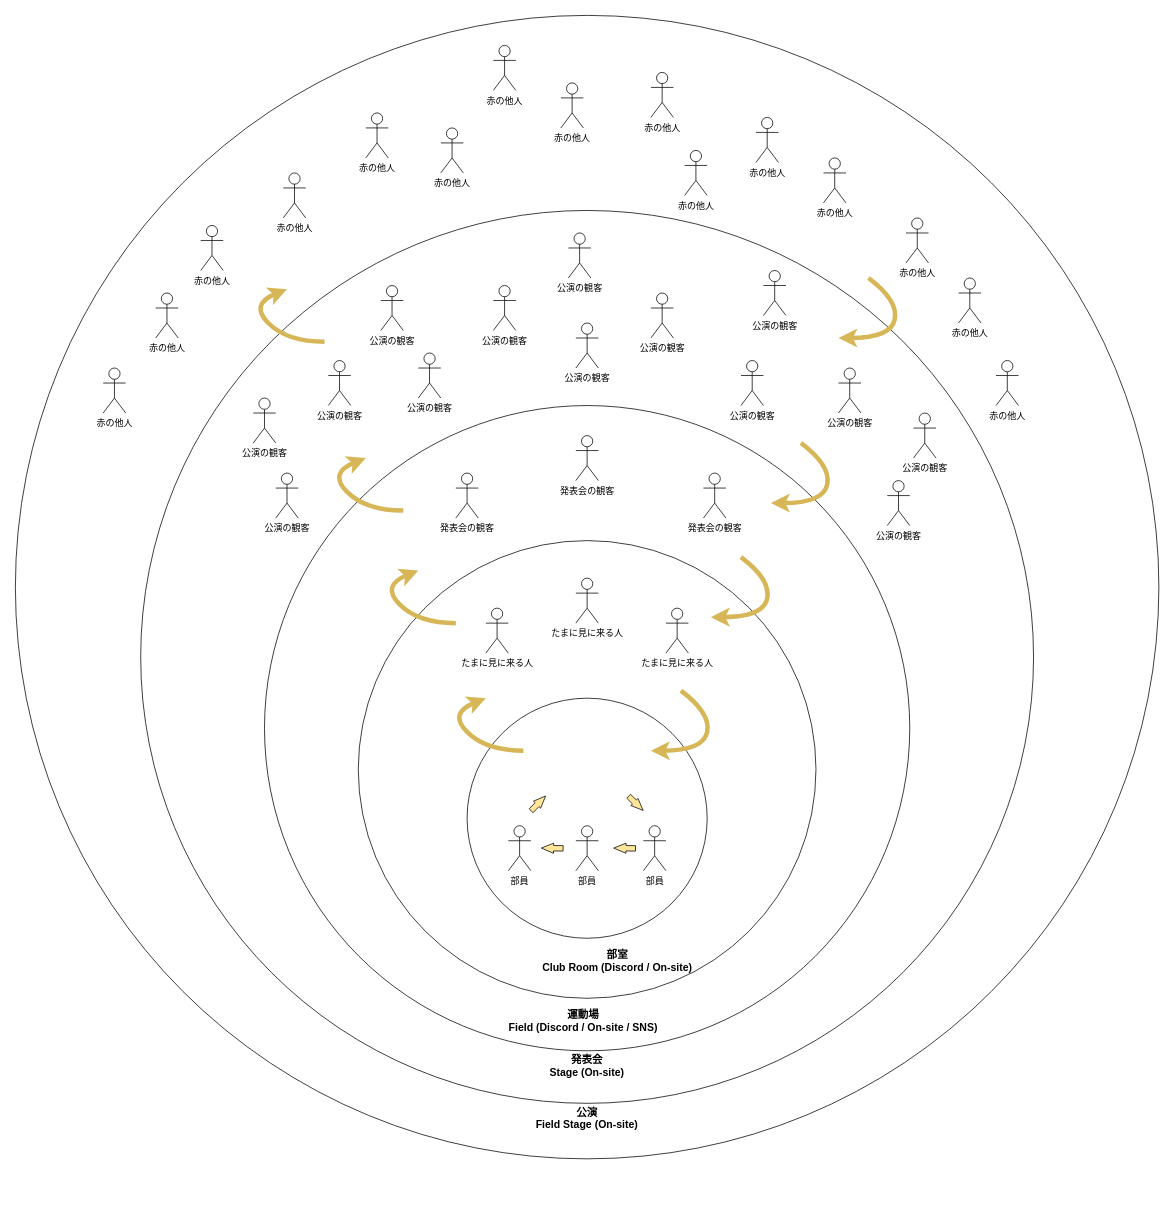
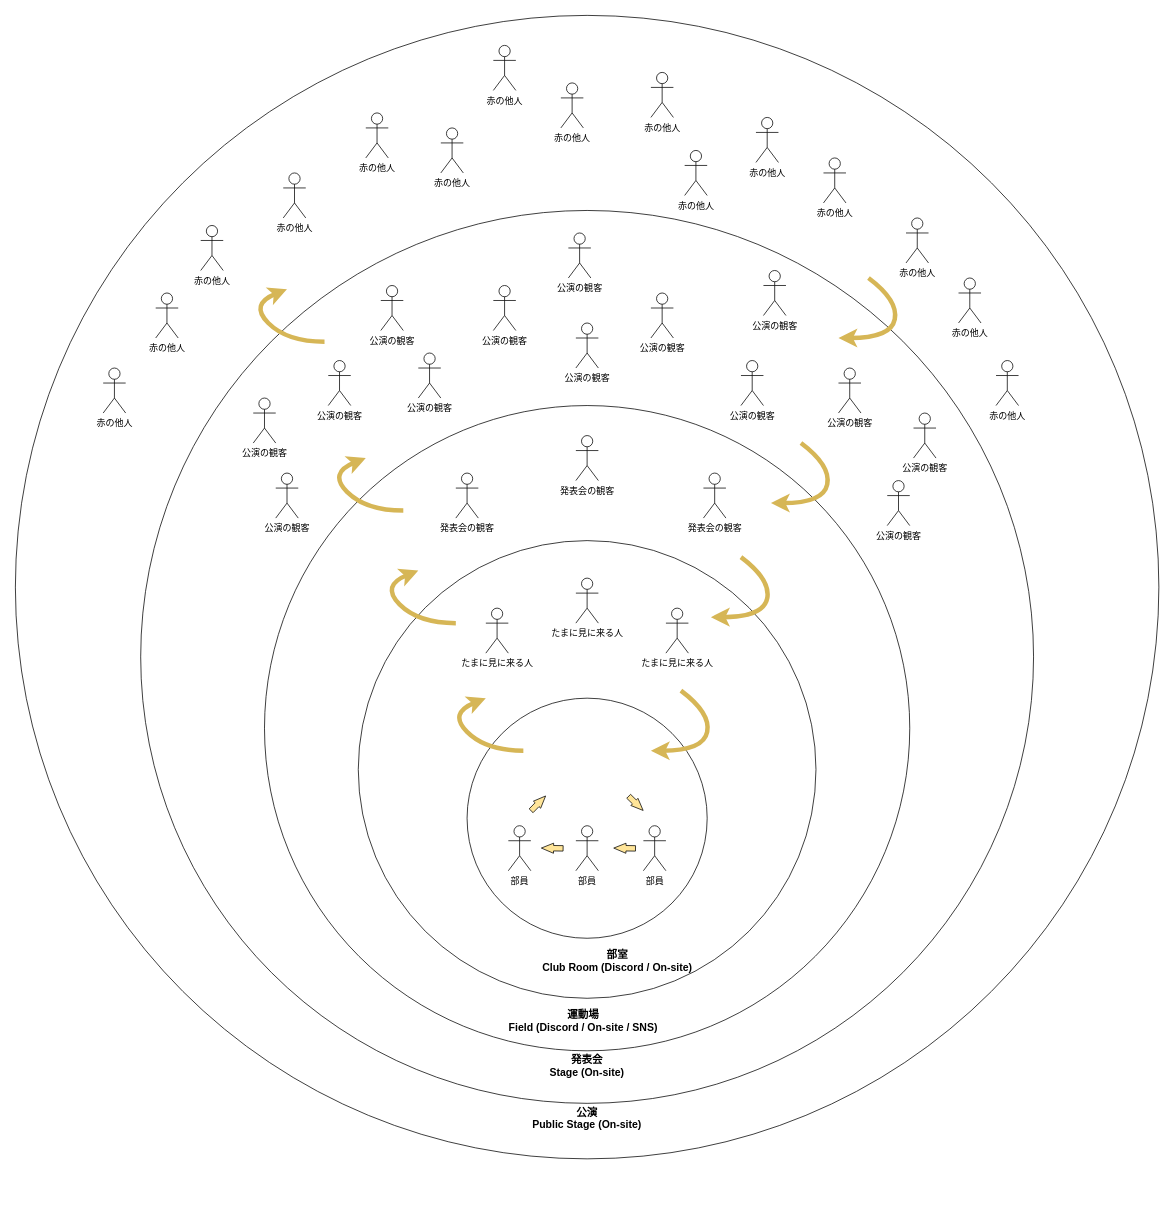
node "公演 Field Stage (On-site)": label "公演 Field Stage (On-site)" -> "公演 Public Stage (On-site)"
